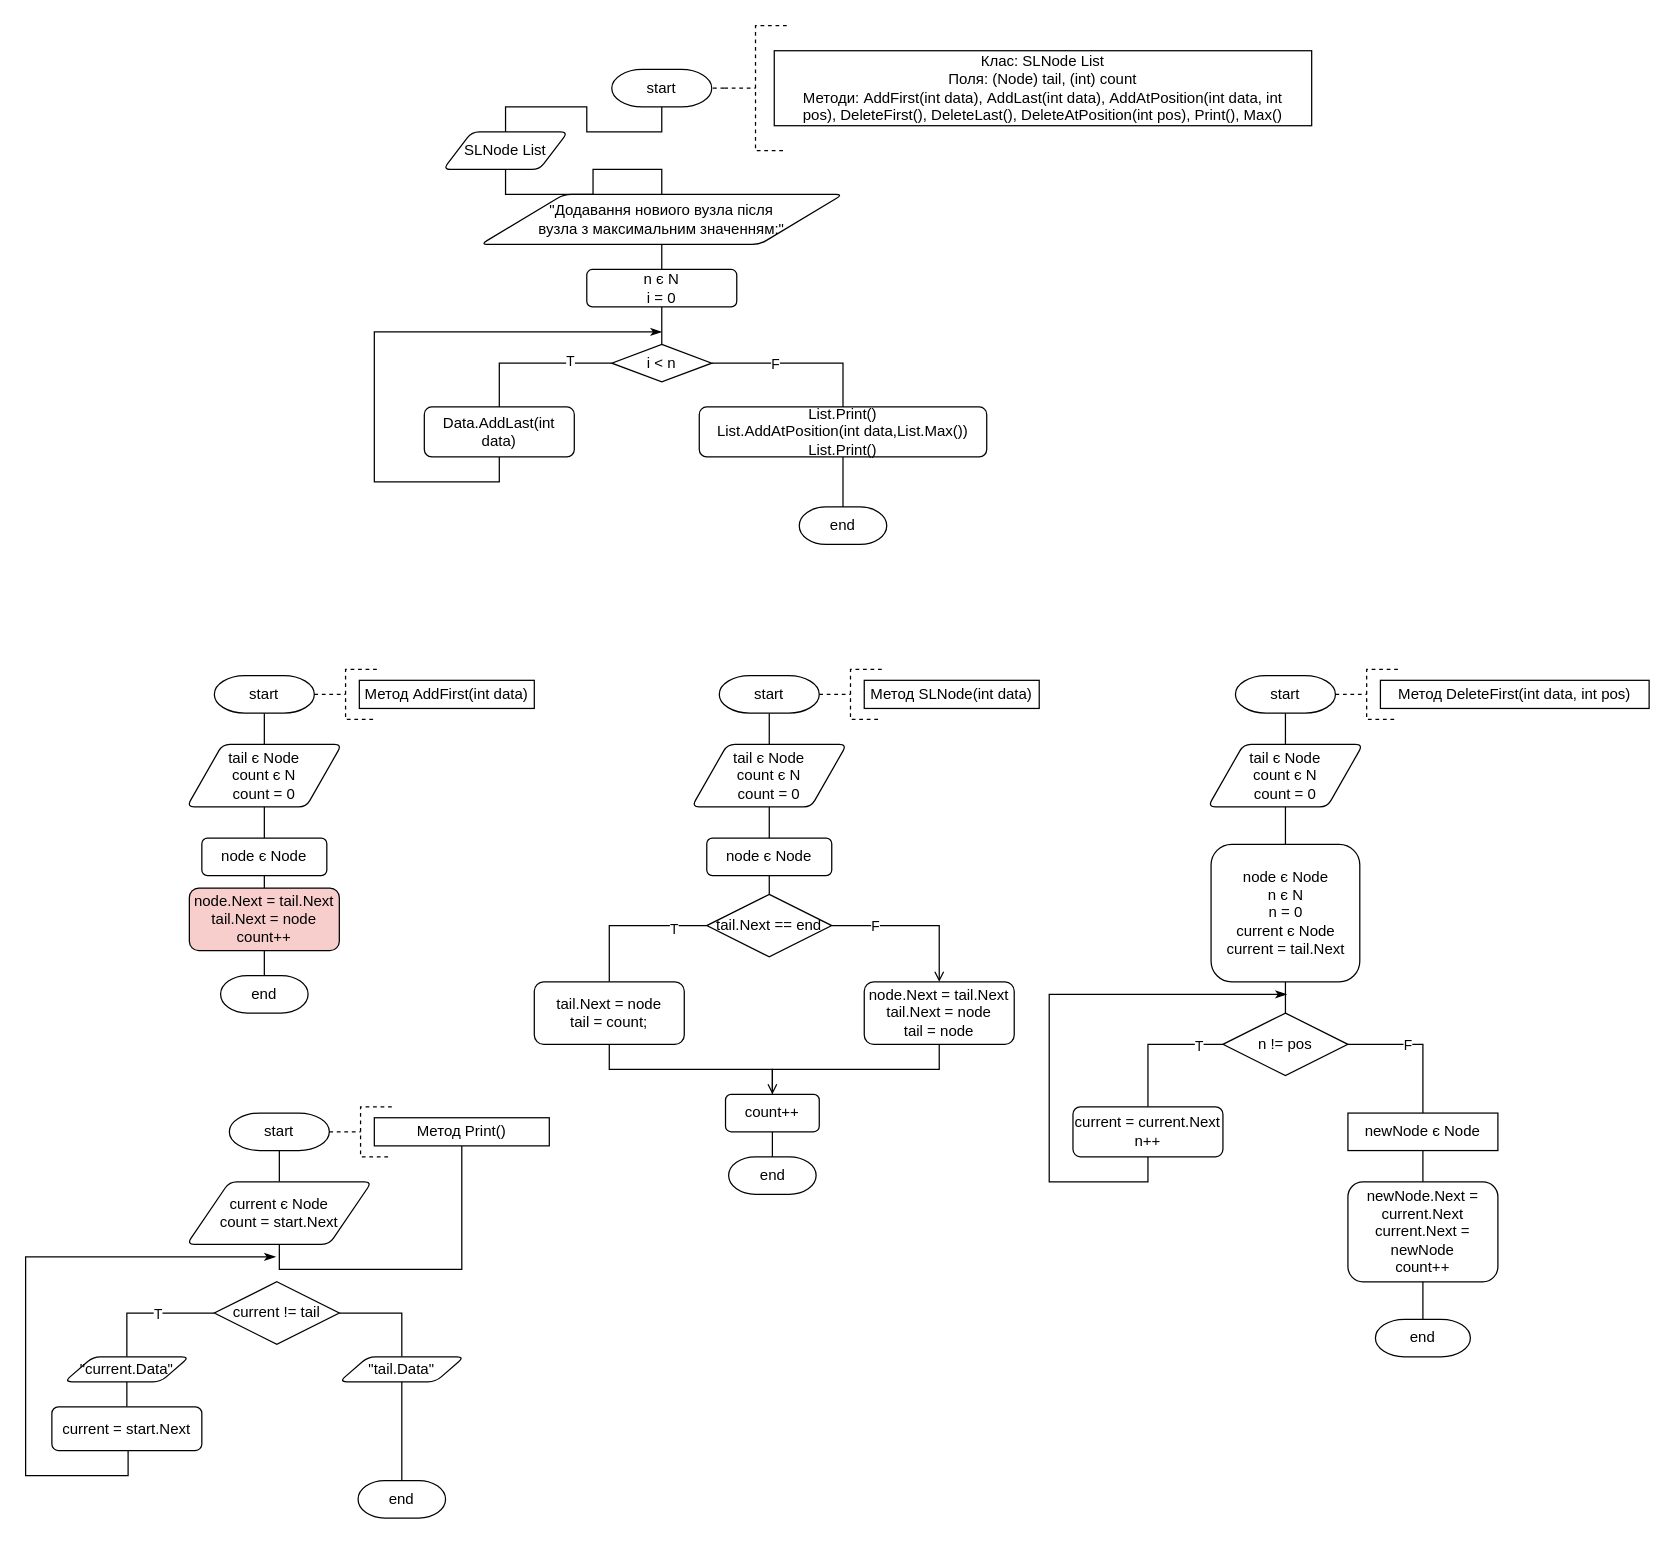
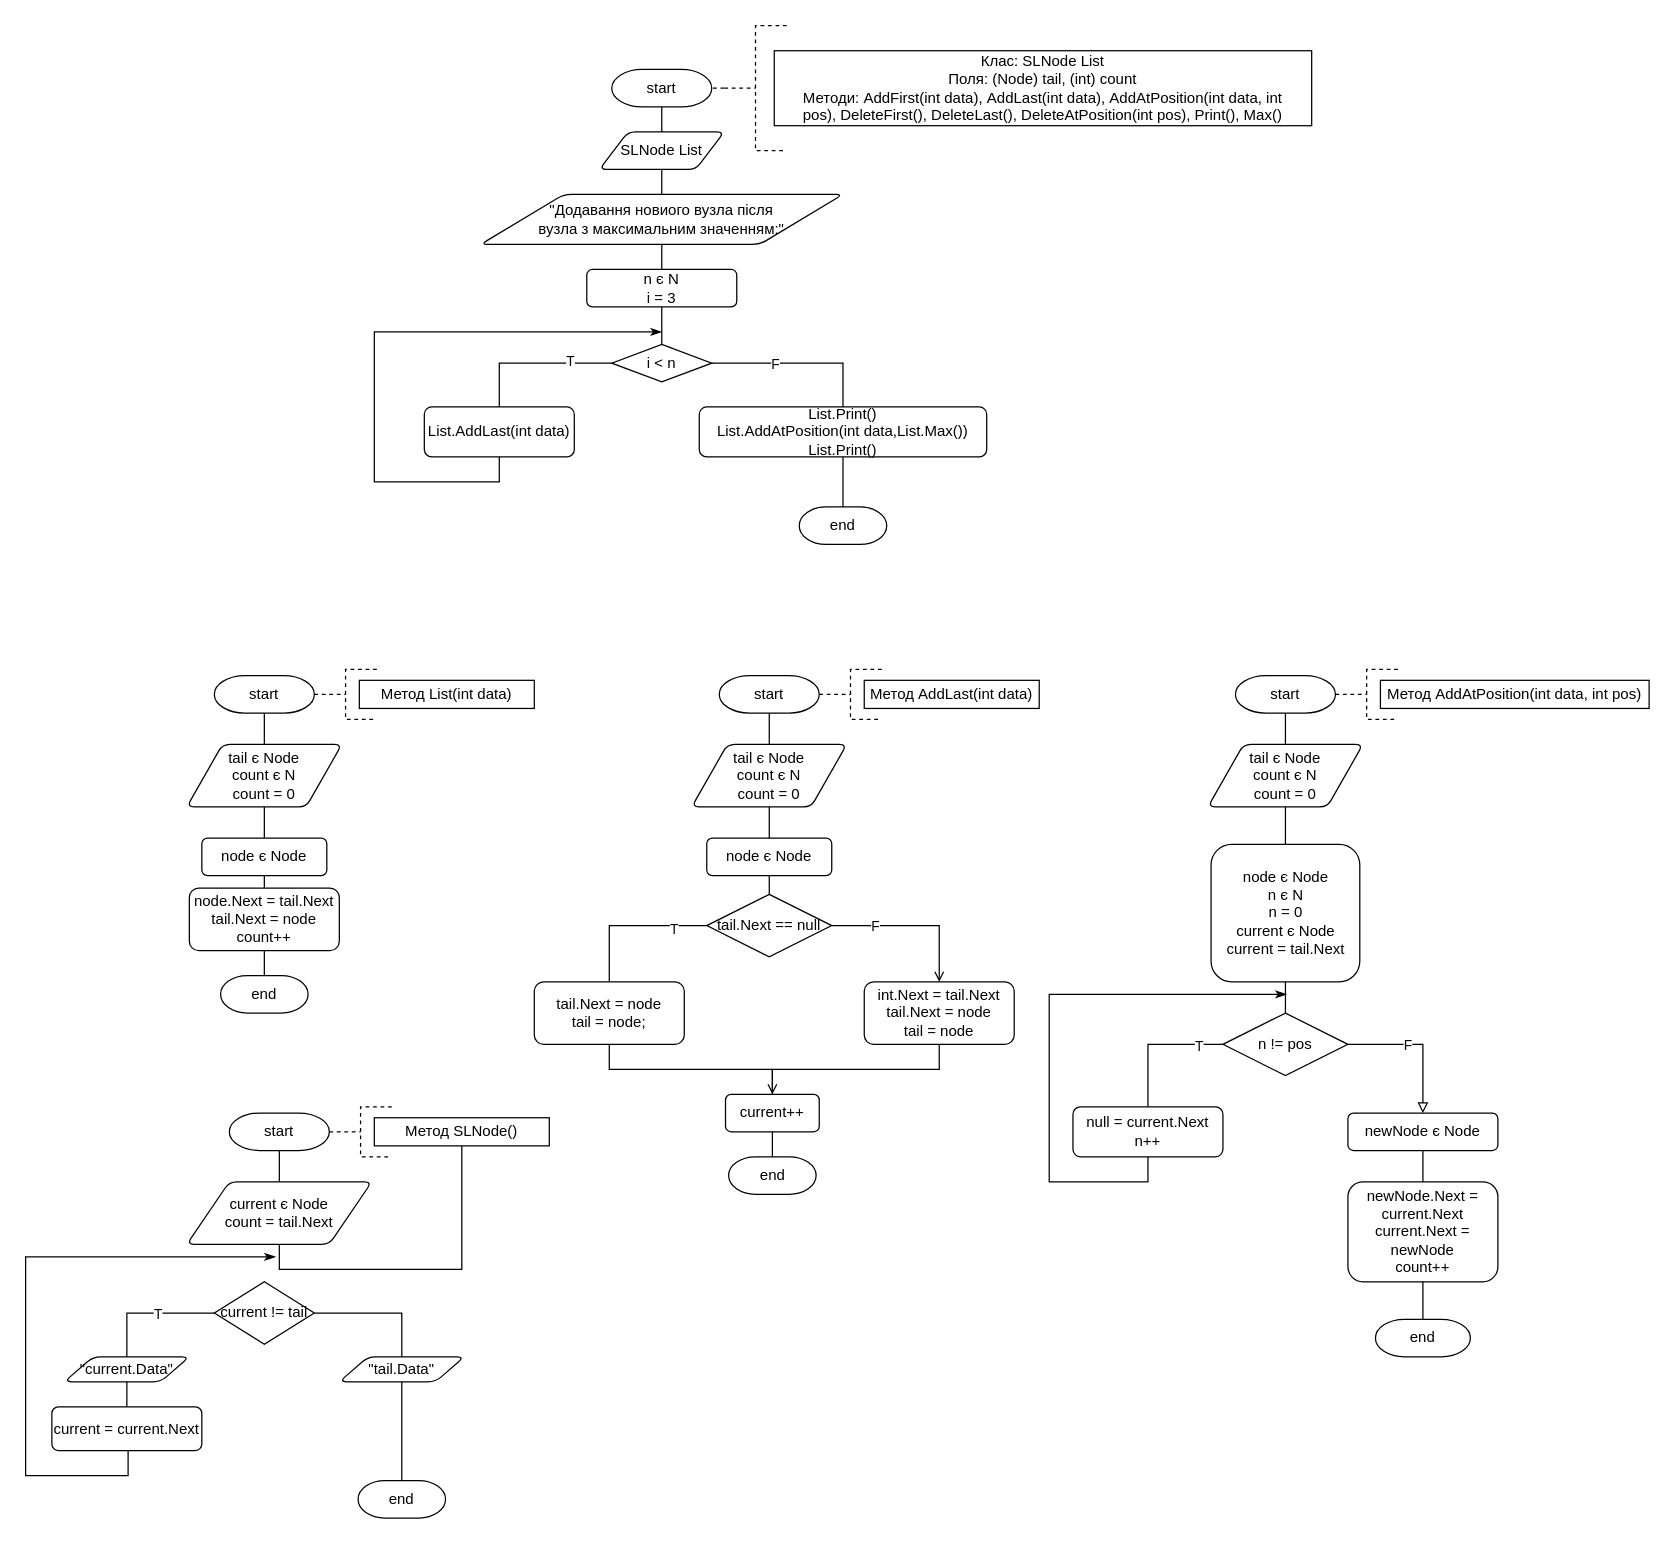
node "SLNode List": moved (506, 151) -> (662, 151)
node "n є N i = 0": label "n є N i = 0" -> "n є N i = 3"
node "Data.AddLast(int data)": label "Data.AddLast(int data)" -> "List.AddLast(int data)"
node "Метод AddFirst(int data)": label "Метод AddFirst(int data)" -> "Метод List(int data)"
node "Метод SLNode(int data)": label "Метод SLNode(int data)" -> "Метод AddLast(int data)"
node "Метод DeleteFirst(int data, int pos)": label "Метод DeleteFirst(int data, int pos)" -> "Метод AddAtPosition(int data, int pos)"
node "node.Next = tail.Next tail.Next = node count++": fillcolor #f8cecc -> #ffffff
node "tail.Next == end": label "tail.Next == end" -> "tail.Next == null"
node "tail.Next = node tail = count;": label "tail.Next = node tail = count;" -> "tail.Next = node tail = node;"
node "node.Next = tail.Next tail.Next = node tail = node": label "node.Next = tail.Next tail.Next = node tail = node" -> "int.Next = tail.Next tail.Next = node tail = node"
edge "n != pos" -- "newNode є Node": arrowhead none -> block
node "count++": label "count++" -> "current++"
node "Метод Print()": label "Метод Print()" -> "Метод SLNode()"
node "current = current.Next n++": label "current = current.Next n++" -> "null = current.Next n++"
node "newNode є Node": shape rectangle -> rounded rectangle
node "current є Node count = start.Next": label "current є Node count = start.Next" -> "current є Node count = tail.Next"
node "current != tail": size 125x63 -> 100x63
node "current = start.Next": label "current = start.Next" -> "current = current.Next"
